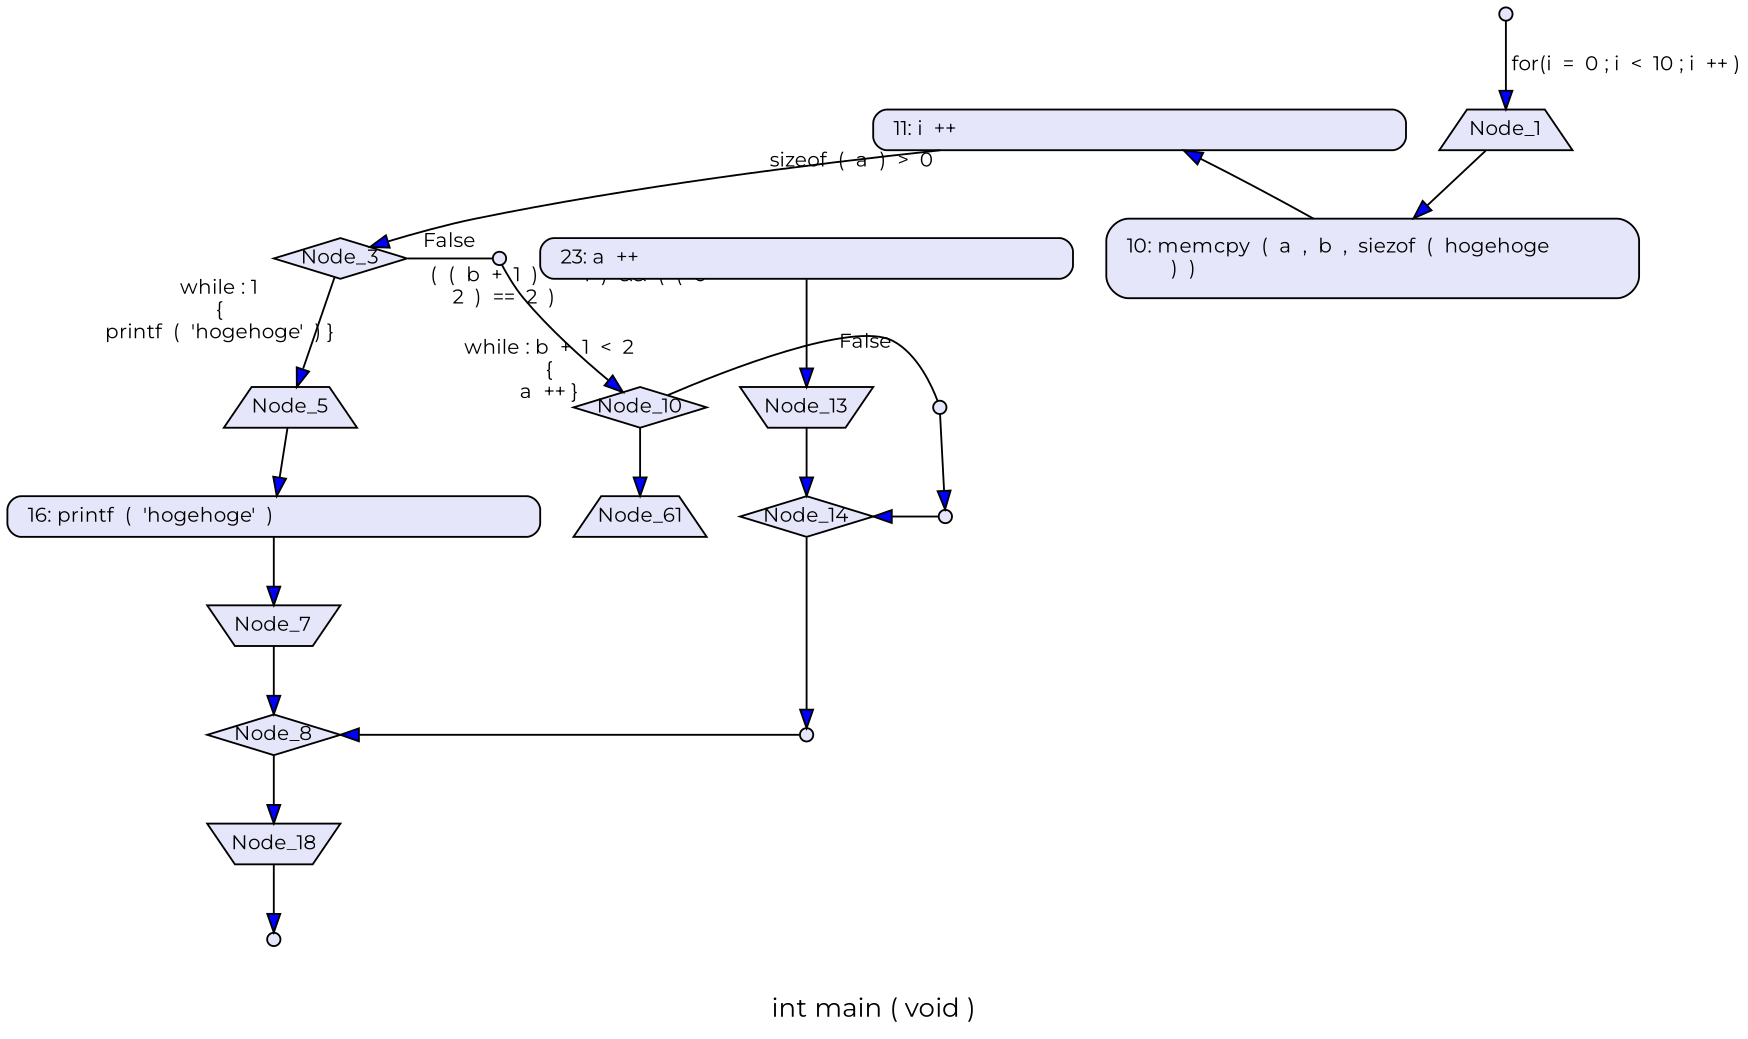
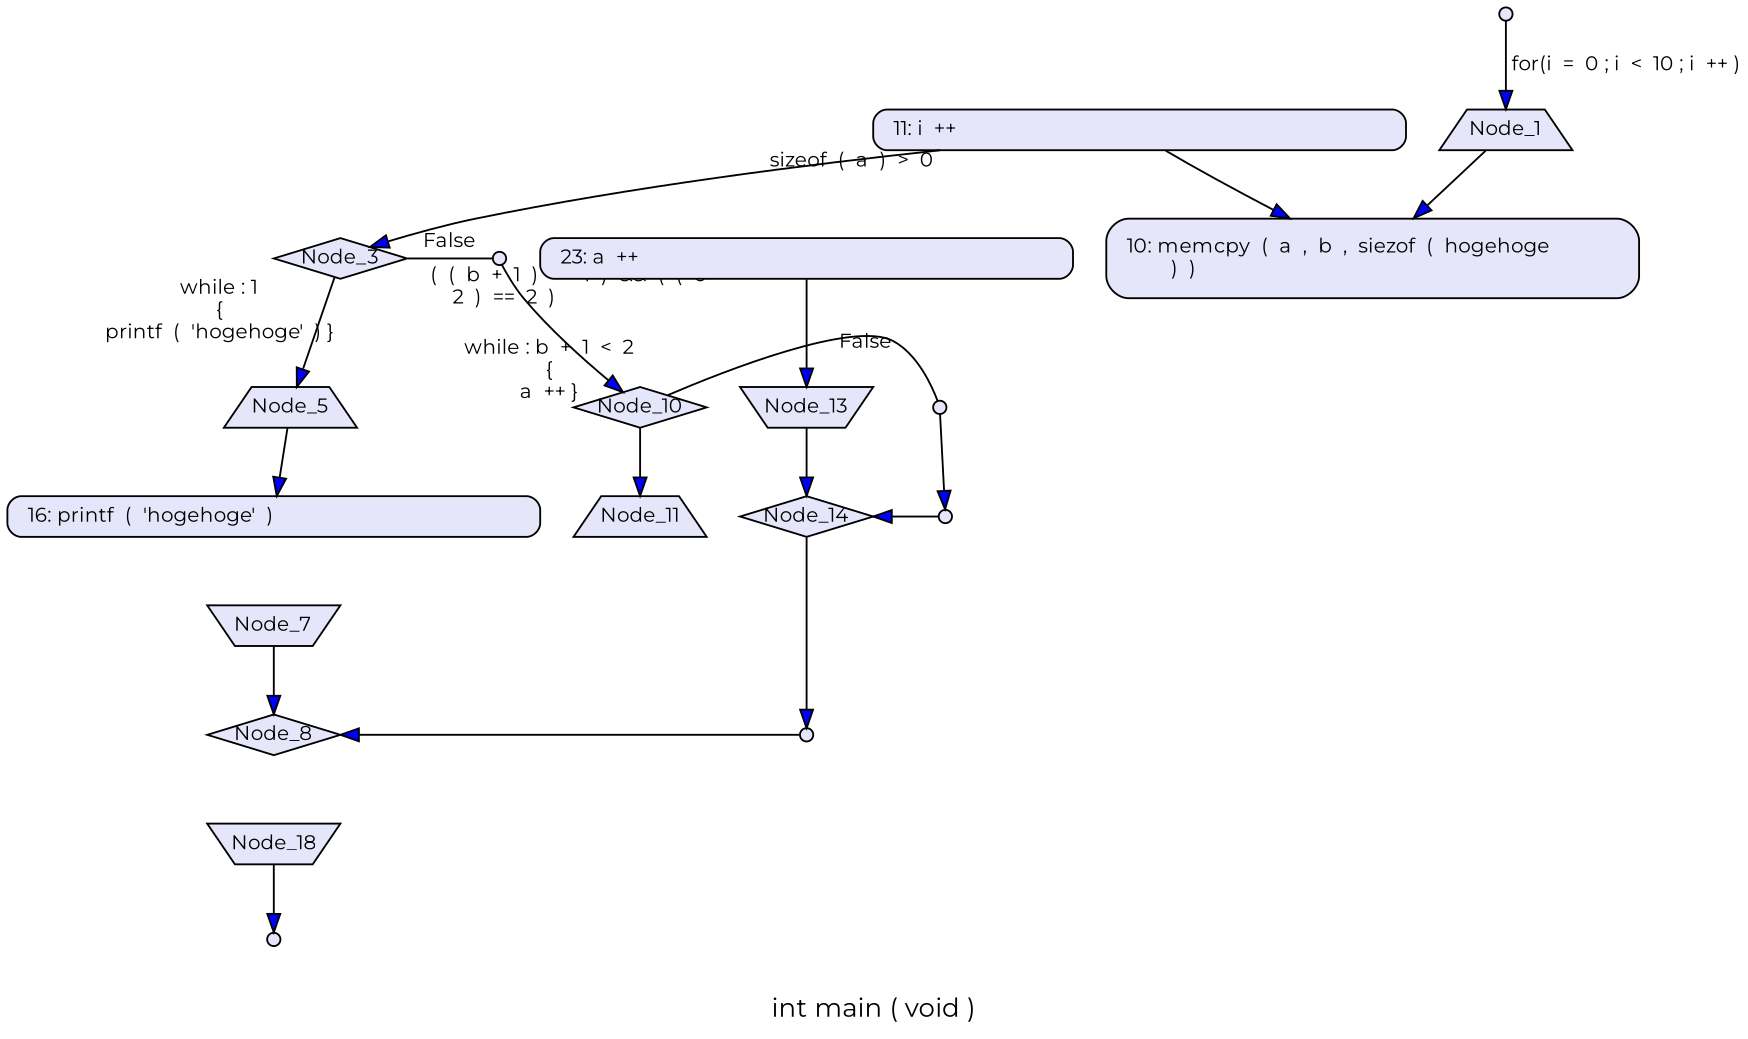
edge "10: memcpy  (  a  ,  b  ,  siezof  (  hogehoge )  )" -> "11: i  ++": reversed
node "Node_61": label "Node_61" -> "Node_11"
edge "16: printf  (  'hogehoge'  )" -> "Node_7": removed
edge "Node_8" -> "Node_18": removed
